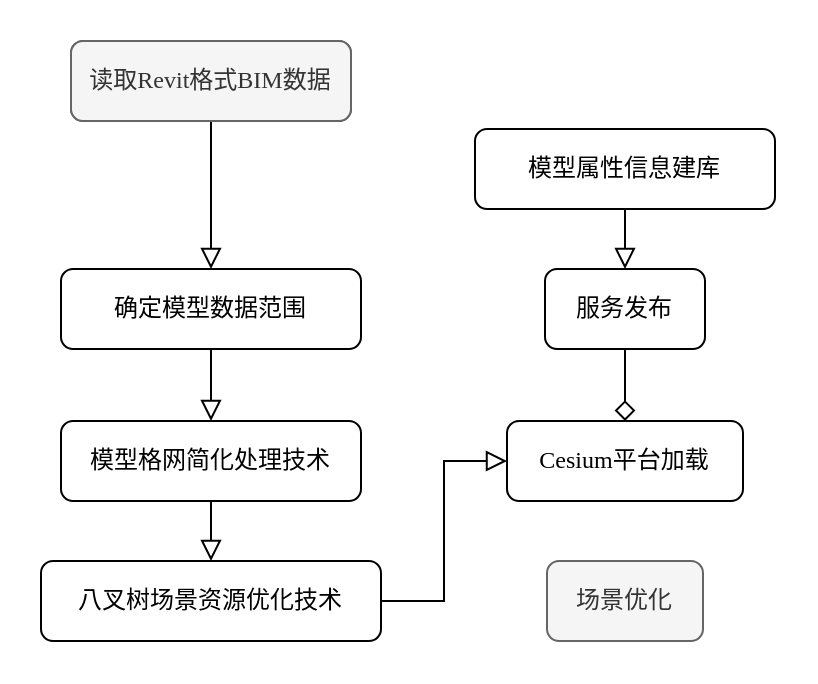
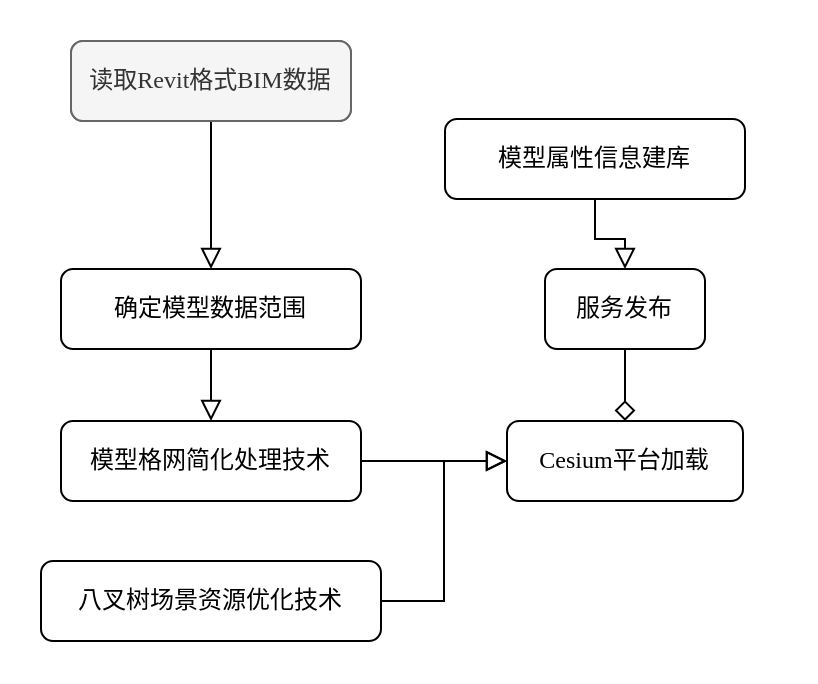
node "模型属性信息建库": moved (625, 169) -> (595, 159)
edge "模型格网简化处理技术" -> "八叉树场景资源优化技术": now "模型格网简化处理技术" -> "Cesium平台加载"
node "场景优化": removed
